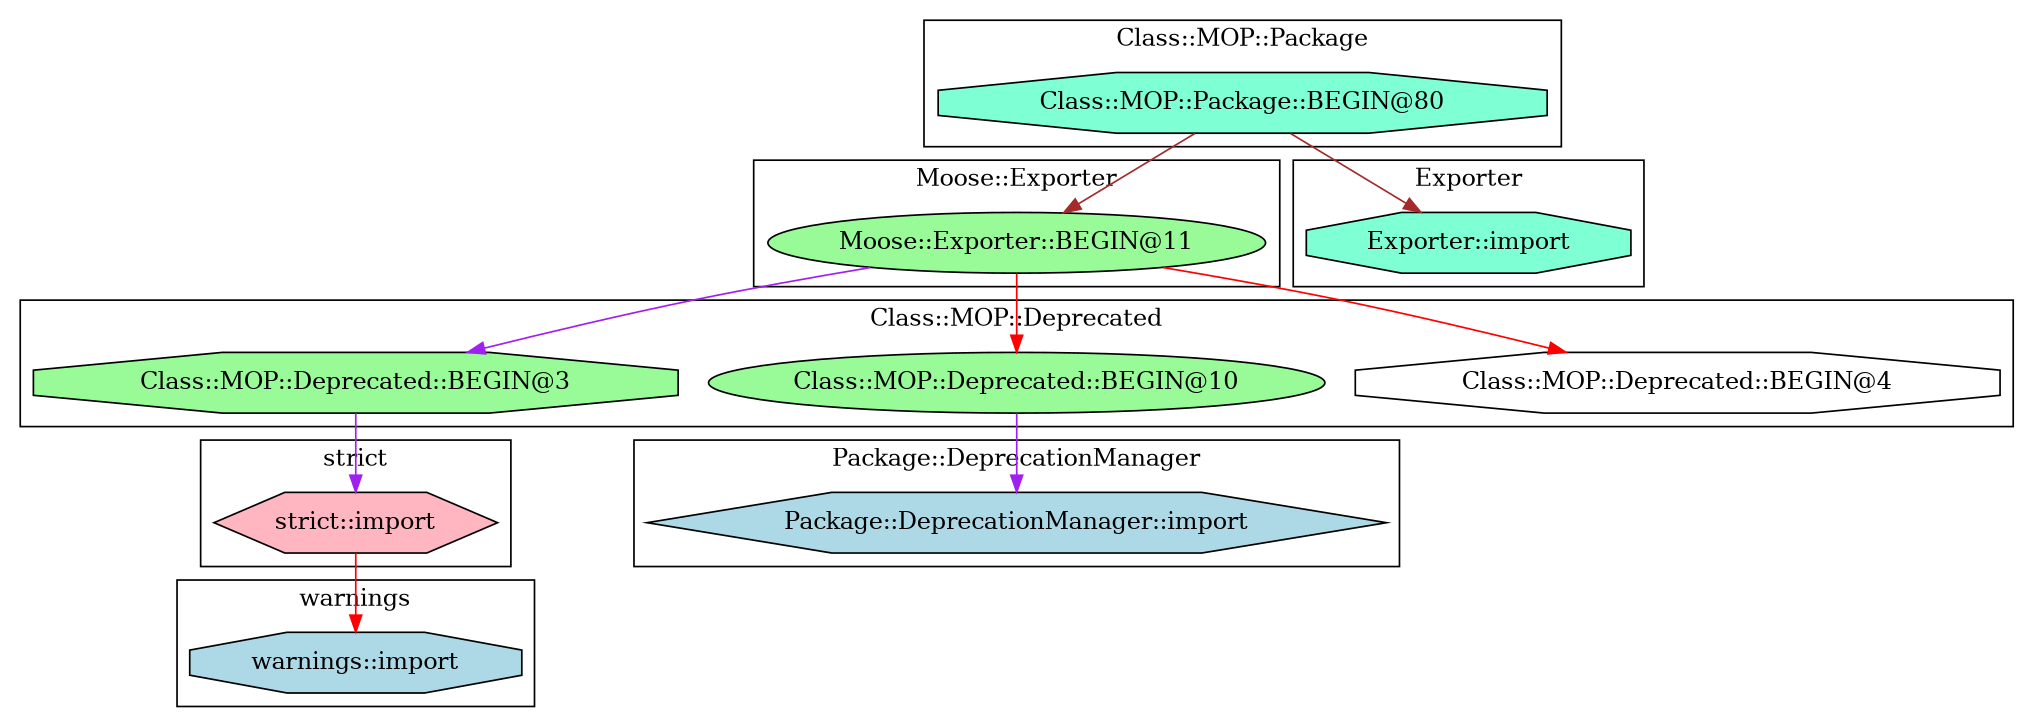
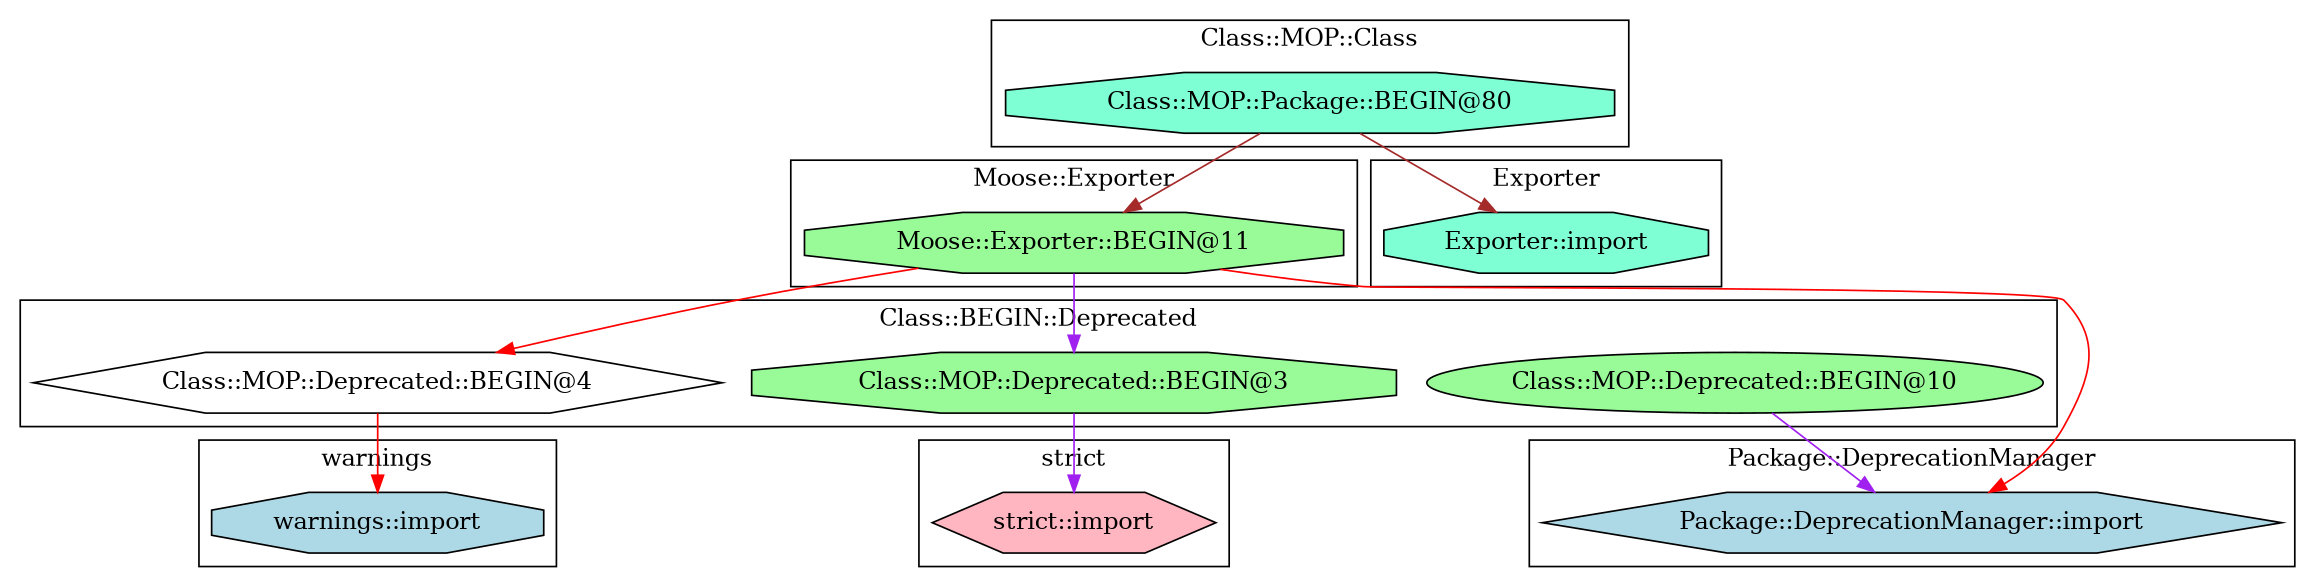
cluster "Class::MOP::Package": label "Class::MOP::Package" -> "Class::MOP::Class"
node "Moose::Exporter::BEGIN@11": shape ellipse -> octagon
edge "Moose::Exporter::BEGIN@11" -> "Class::MOP::Deprecated::BEGIN@10": now "Moose::Exporter::BEGIN@11" -> "Package::DeprecationManager::import"
cluster "Class::MOP::Deprecated": label "Class::MOP::Deprecated" -> "Class::BEGIN::Deprecated"
node "Class::MOP::Deprecated::BEGIN@4": shape octagon -> hexagon
edge "strict::import" -> "warnings::import": now "Class::MOP::Deprecated::BEGIN@4" -> "warnings::import"
